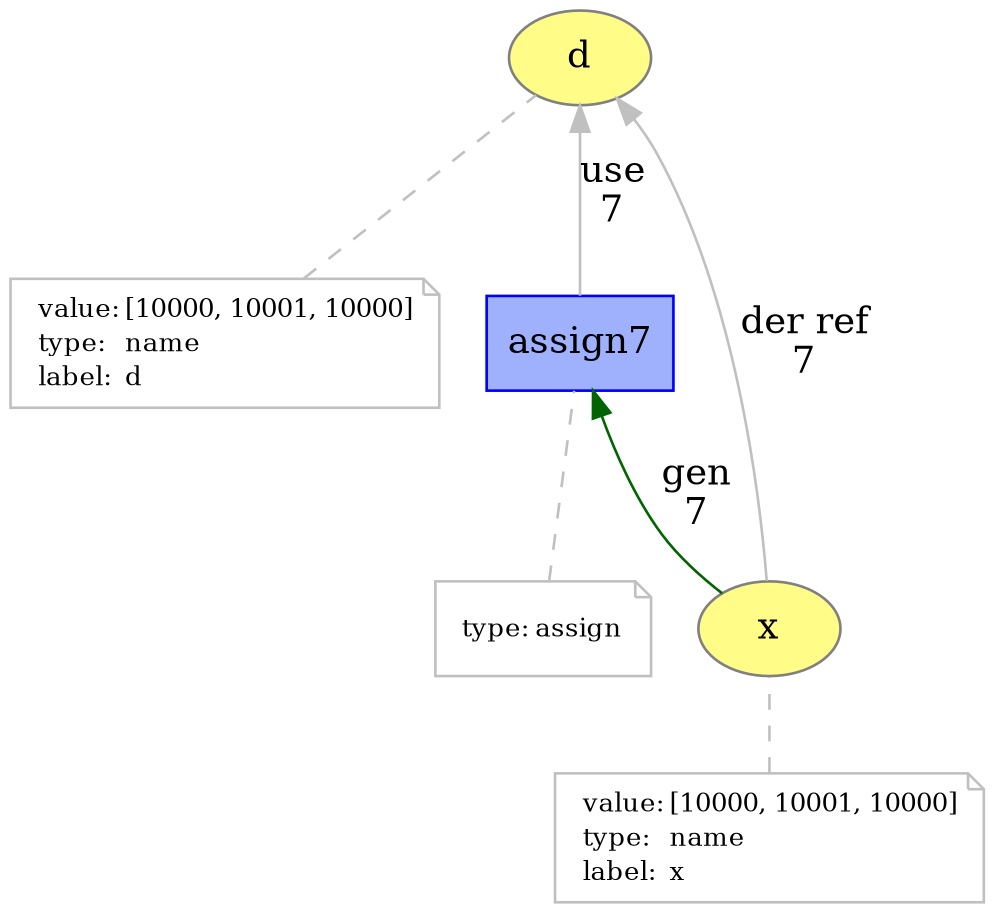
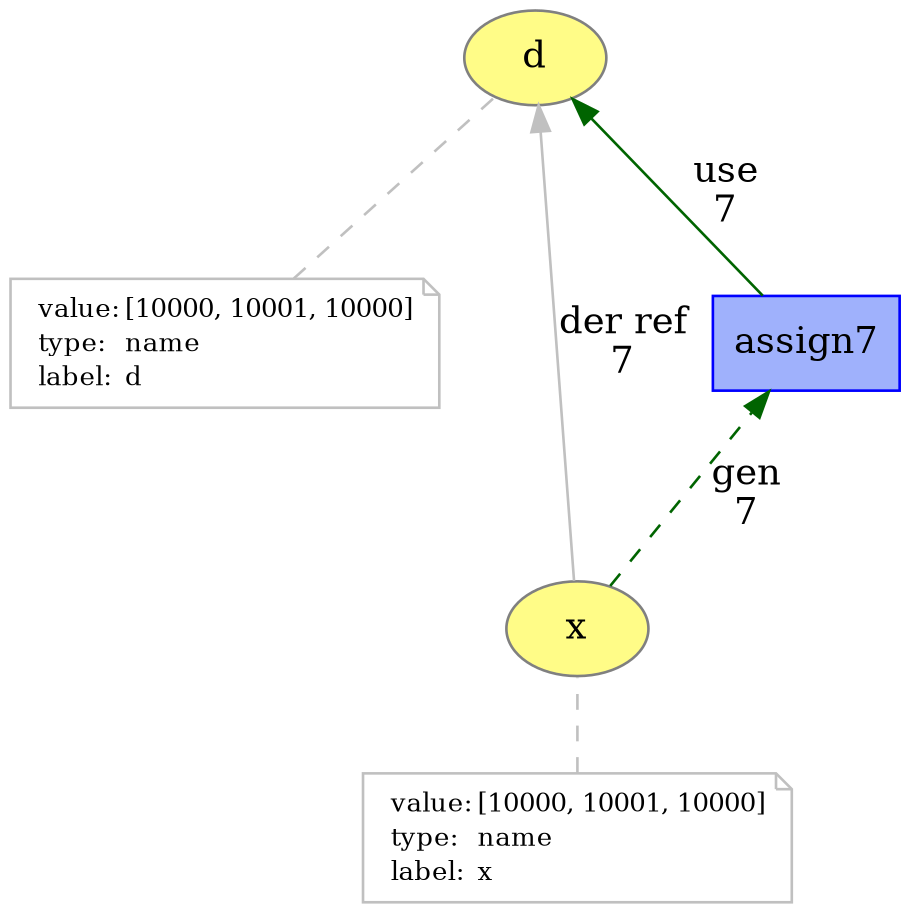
edge "assign7" -> "d": color gray -> darkgreen
edge "x" -> "assign7": style solid -> dashed
node "type:": removed
